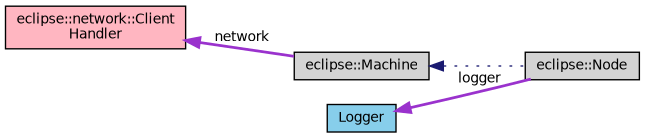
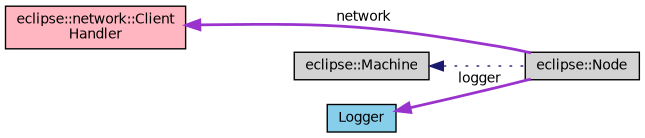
edge "eclipse::Machine" -> "eclipse::network::Client Handler": now "eclipse::Node" -> "eclipse::network::Client Handler"
